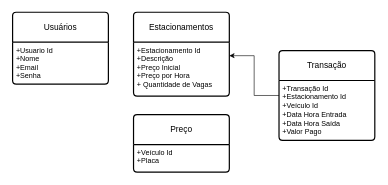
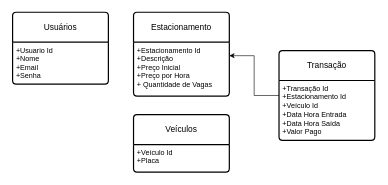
node "Estacionamentos": label "Estacionamentos" -> "Estacionamento"
node "Preço": label "Preço" -> "Veículos"
